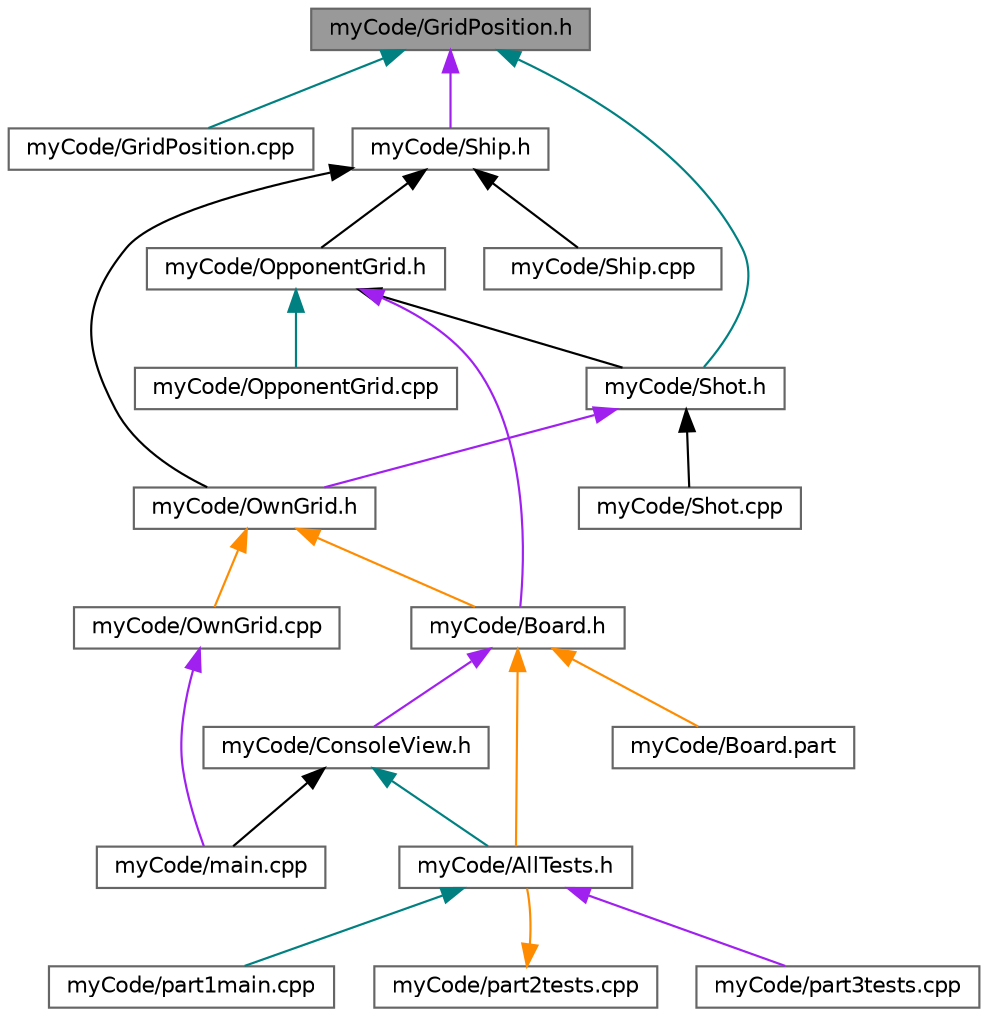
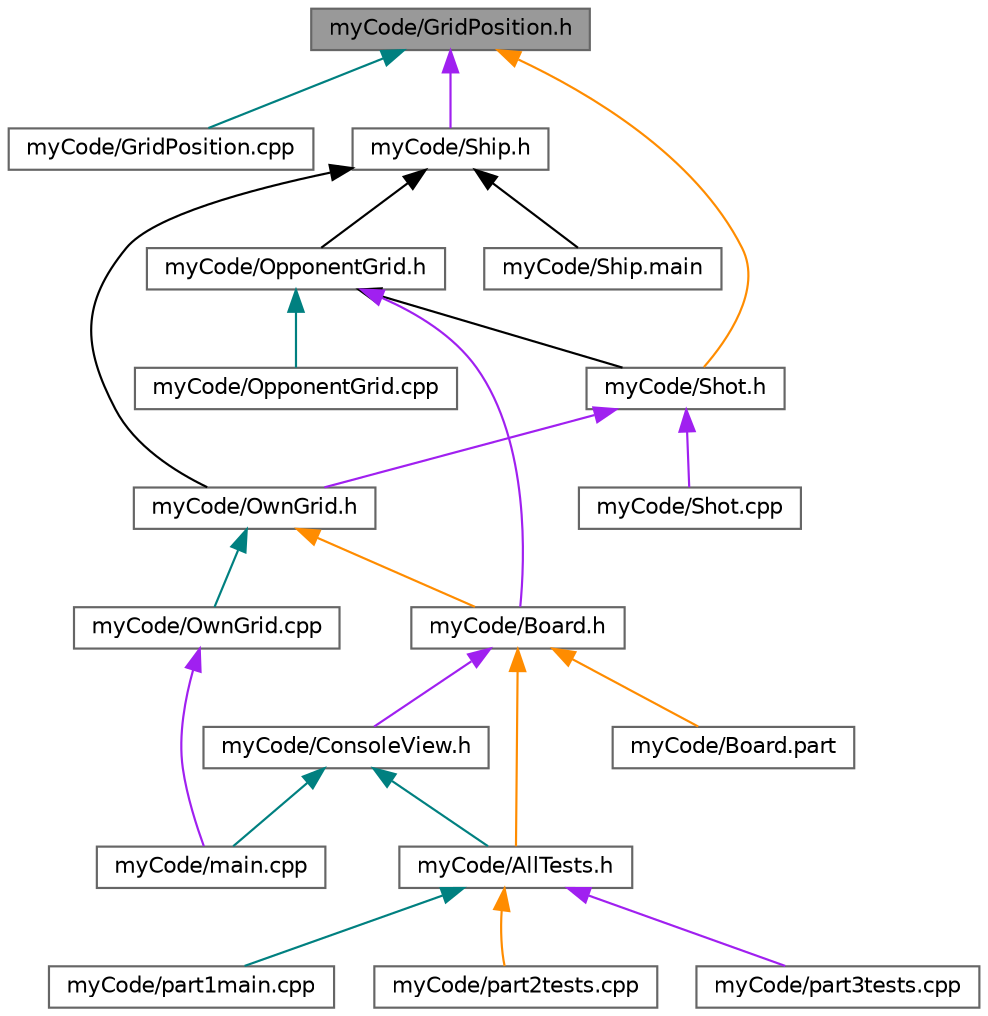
edge "myCode/Shot.h" -> "myCode/GridPosition.h": color teal -> darkorange
node "myCode/Ship.cpp": label "myCode/Ship.cpp" -> "myCode/Ship.main"
edge "myCode/Shot.cpp" -> "myCode/Shot.h": color black -> purple
edge "myCode/OwnGrid.cpp" -> "myCode/OwnGrid.h": color darkorange -> teal
edge "myCode/main.cpp" -> "myCode/ConsoleView.h": color black -> teal
edge "myCode/AllTests.h" -> "myCode/part2tests.cpp": reversed
